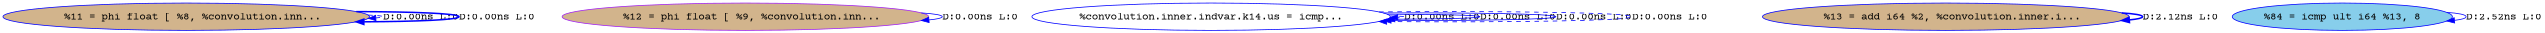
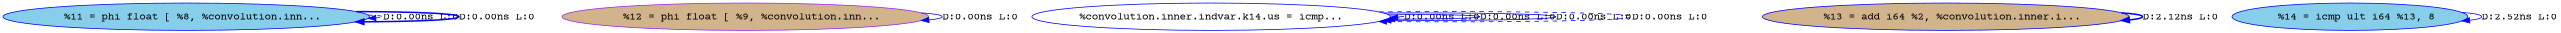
node "%11 = phi float [ %8, %convolution.inn...": fillcolor tan -> skyblue
node "%84 = icmp ult i64 %13, 8": label "%84 = icmp ult i64 %13, 8" -> "%14 = icmp ult i64 %13, 8"
